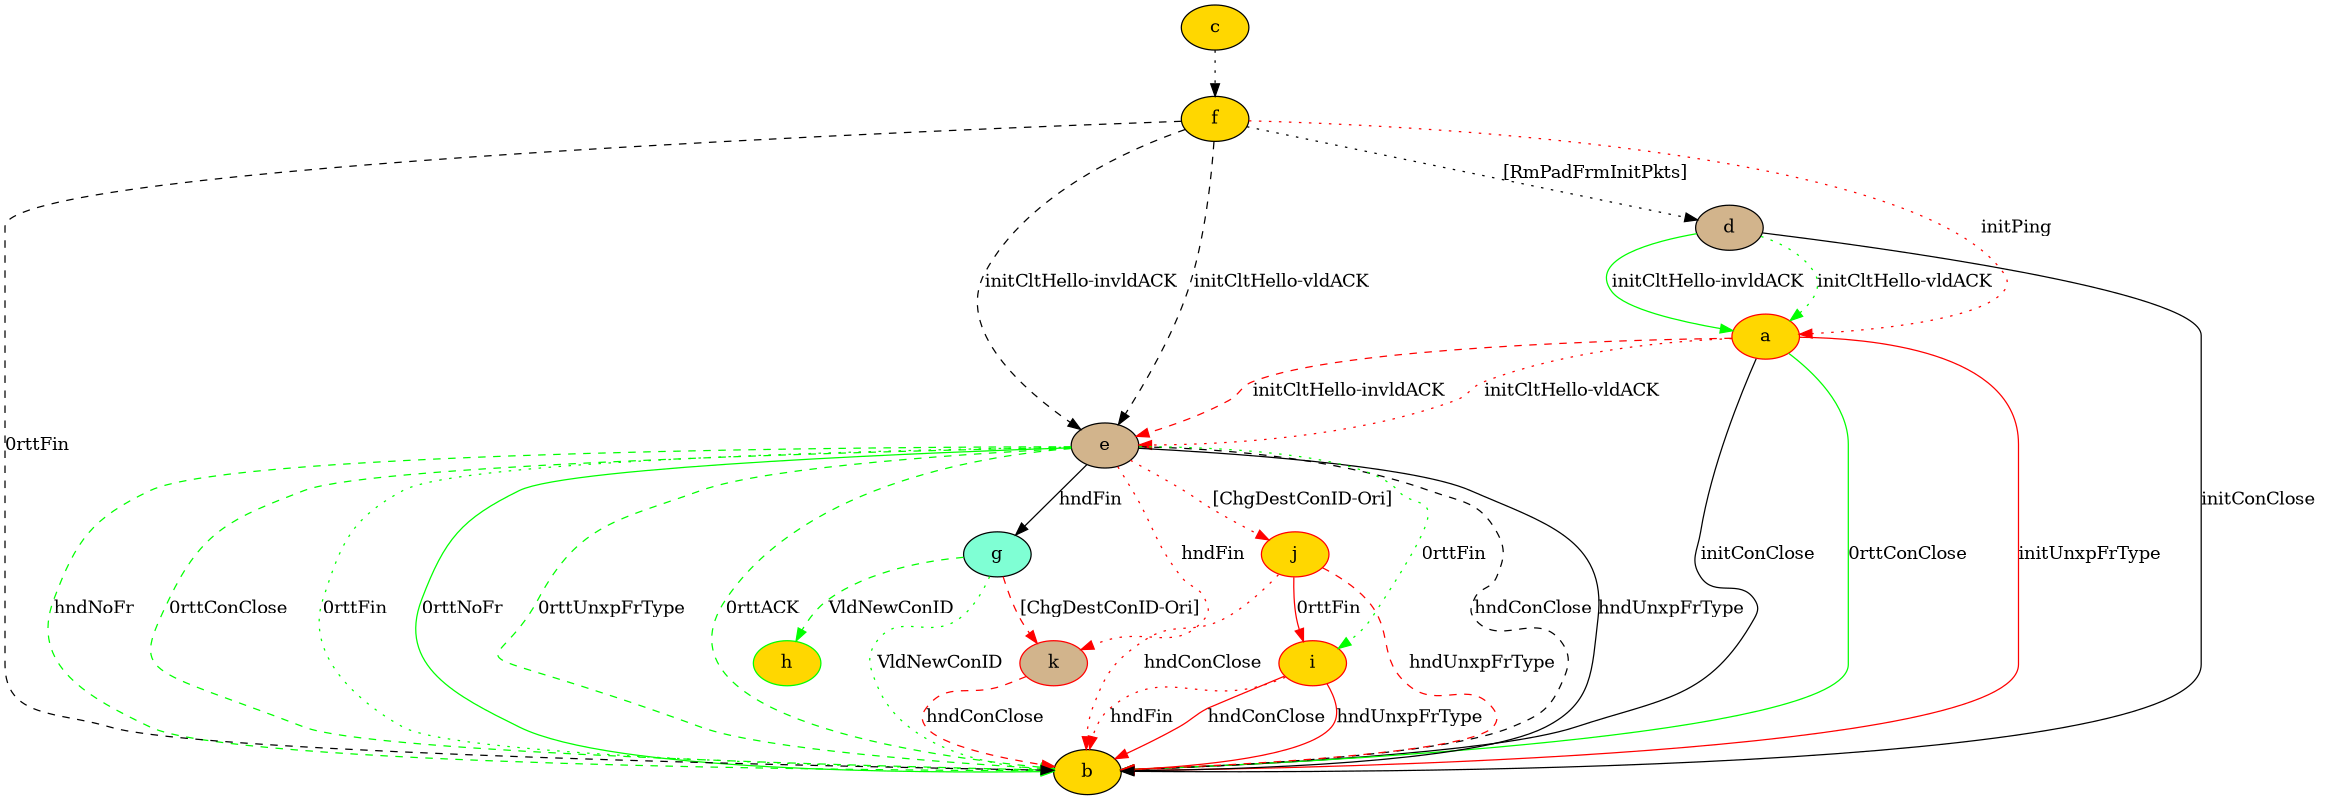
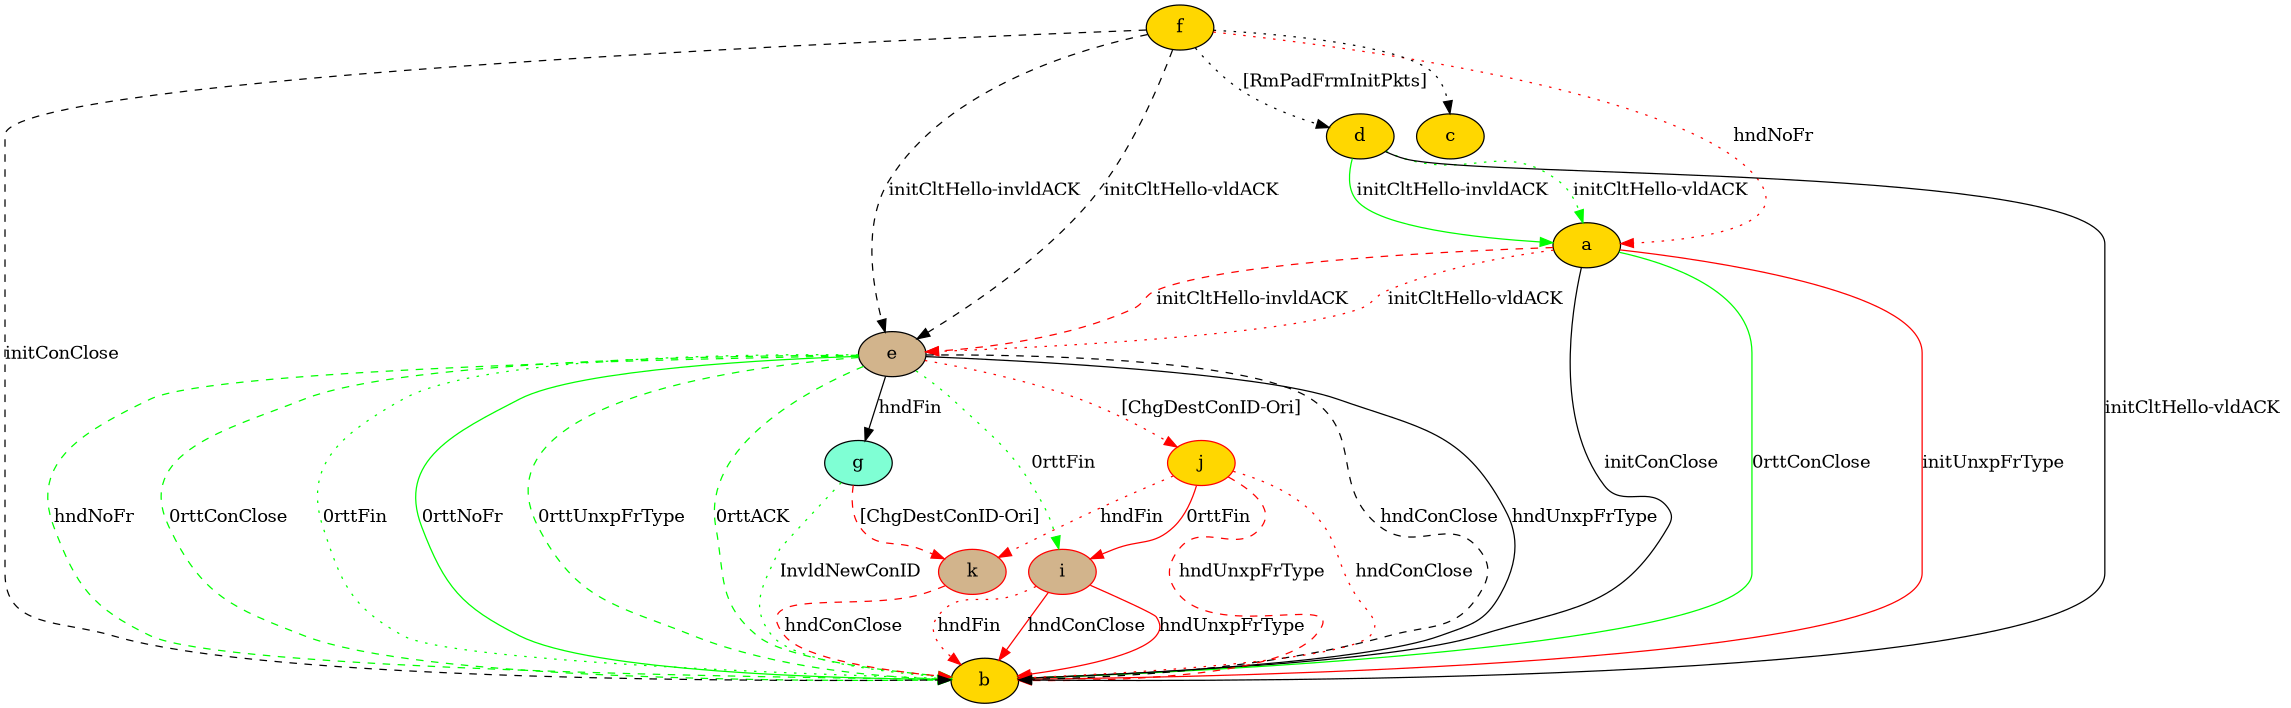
edge "c" -> "f": reversed
node "d": fillcolor tan -> gold
edge "f" -> "a": label "initPing " -> "hndNoFr "
node "a": color red -> black
edge "f" -> "b": label "0rttFin " -> "initConClose "
edge "d" -> "b": label "initConClose " -> "initCltHello-vldACK "
edge "e" -> "k": now "j" -> "k"
node "h": removed
edge "g" -> "b": label "VldNewConID " -> "InvldNewConID "
node "i": fillcolor gold -> tan
